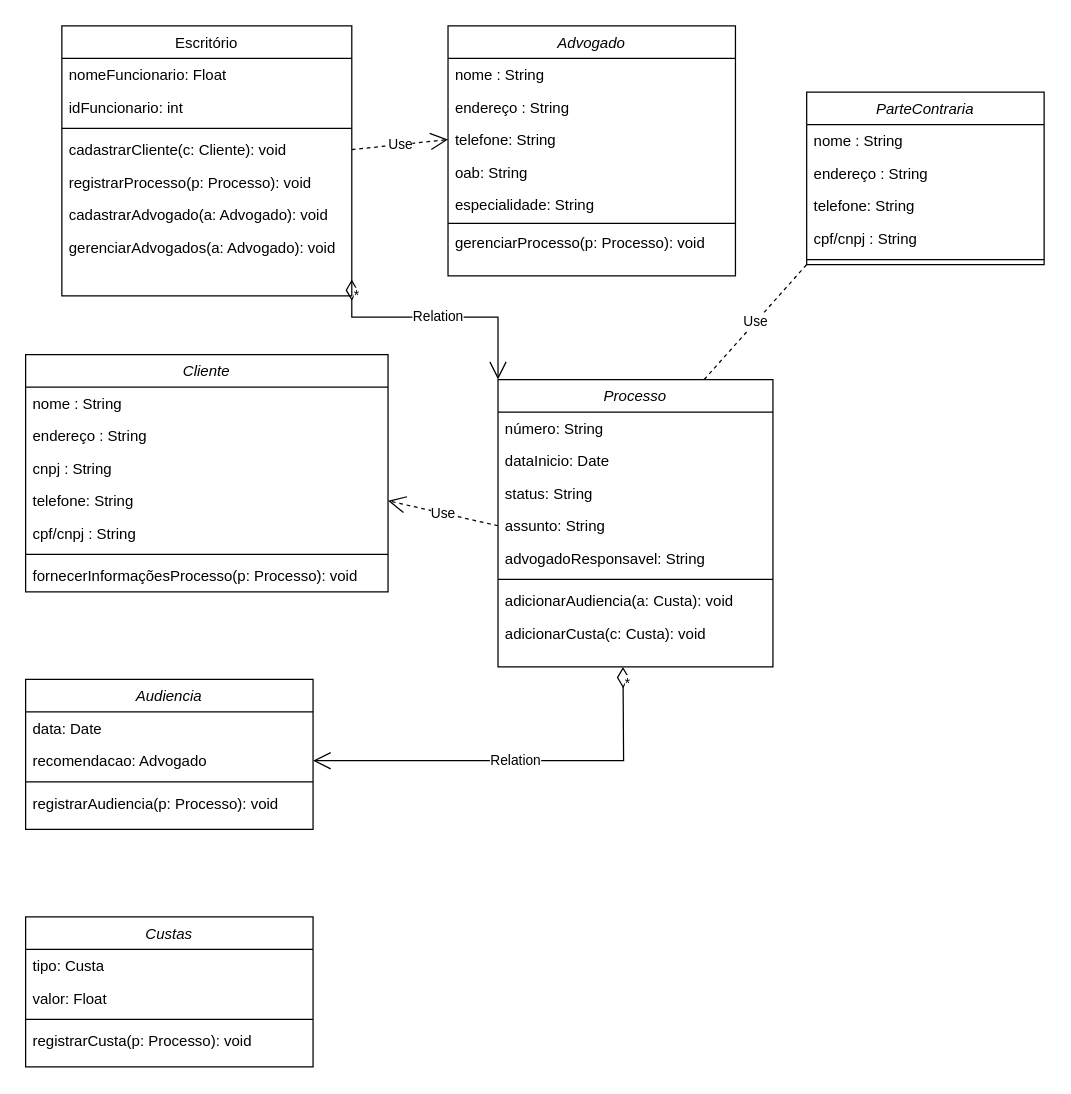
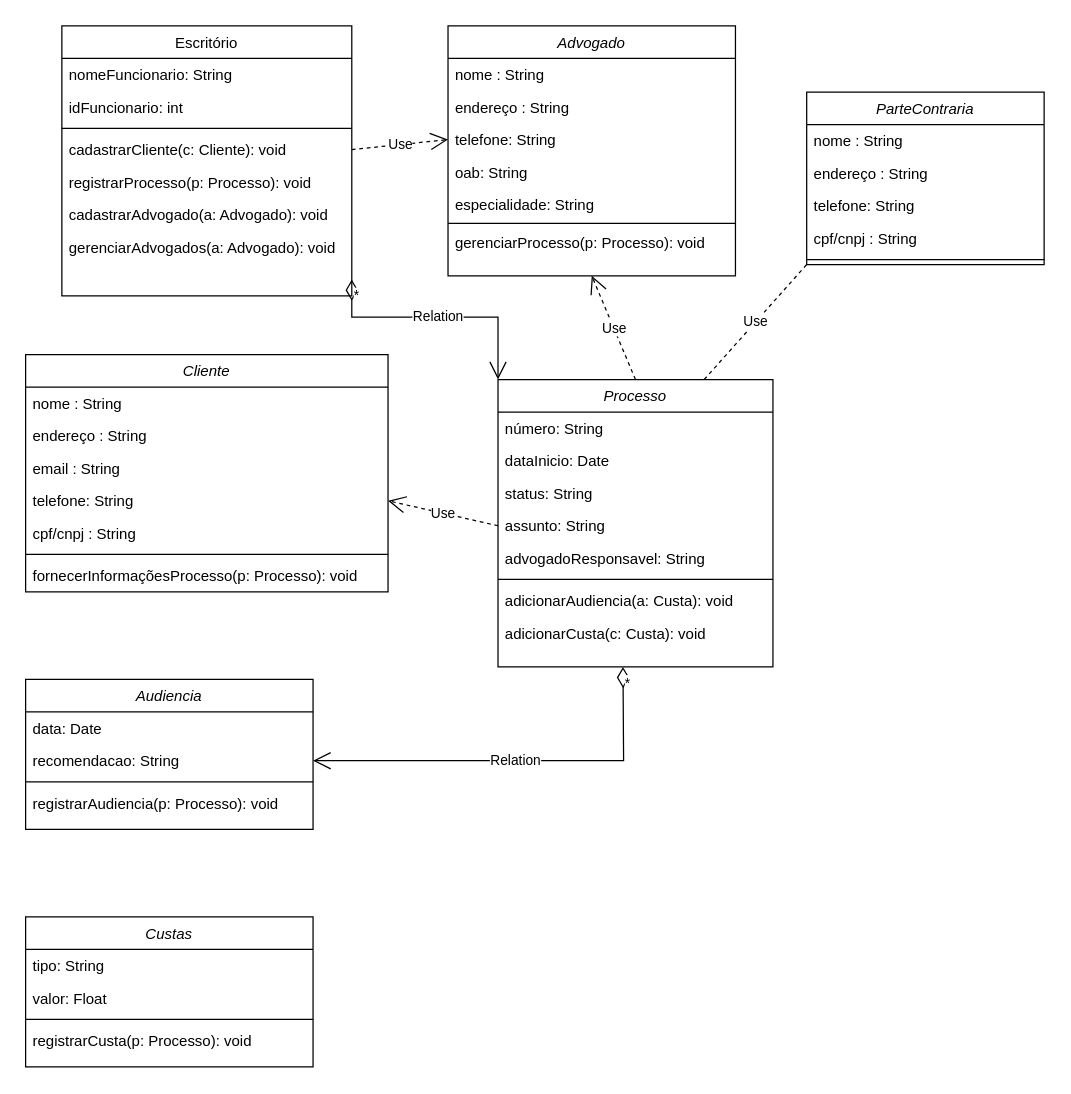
node "nomeFuncionario: Float": label "nomeFuncionario: Float" -> "nomeFuncionario: String"
edge "Processo" -> "Advogado": added, label "Use"
node "cnpj : String": label "cnpj : String" -> "email : String"
node "recomendacao: Advogado": label "recomendacao: Advogado" -> "recomendacao: String"
node "tipo: Custa": label "tipo: Custa" -> "tipo: String"
